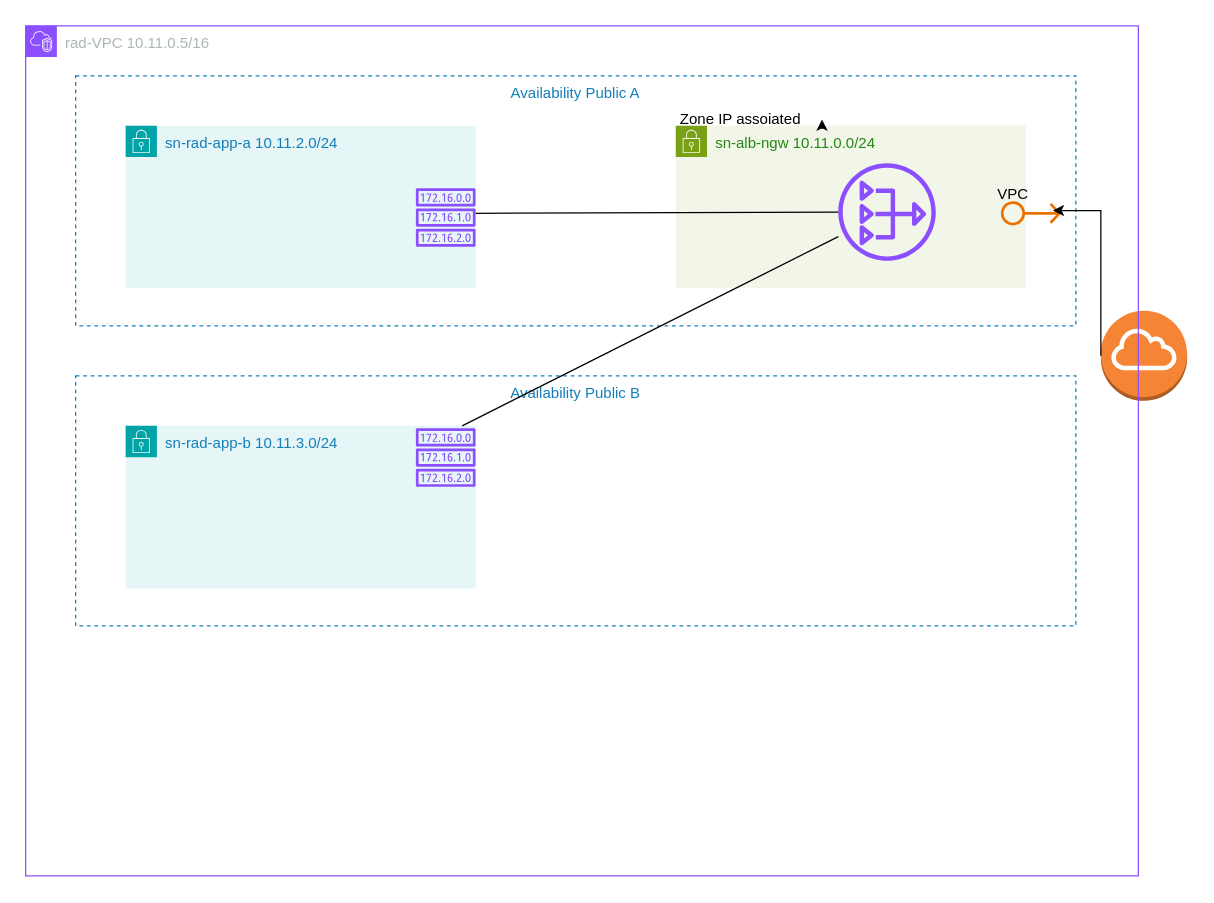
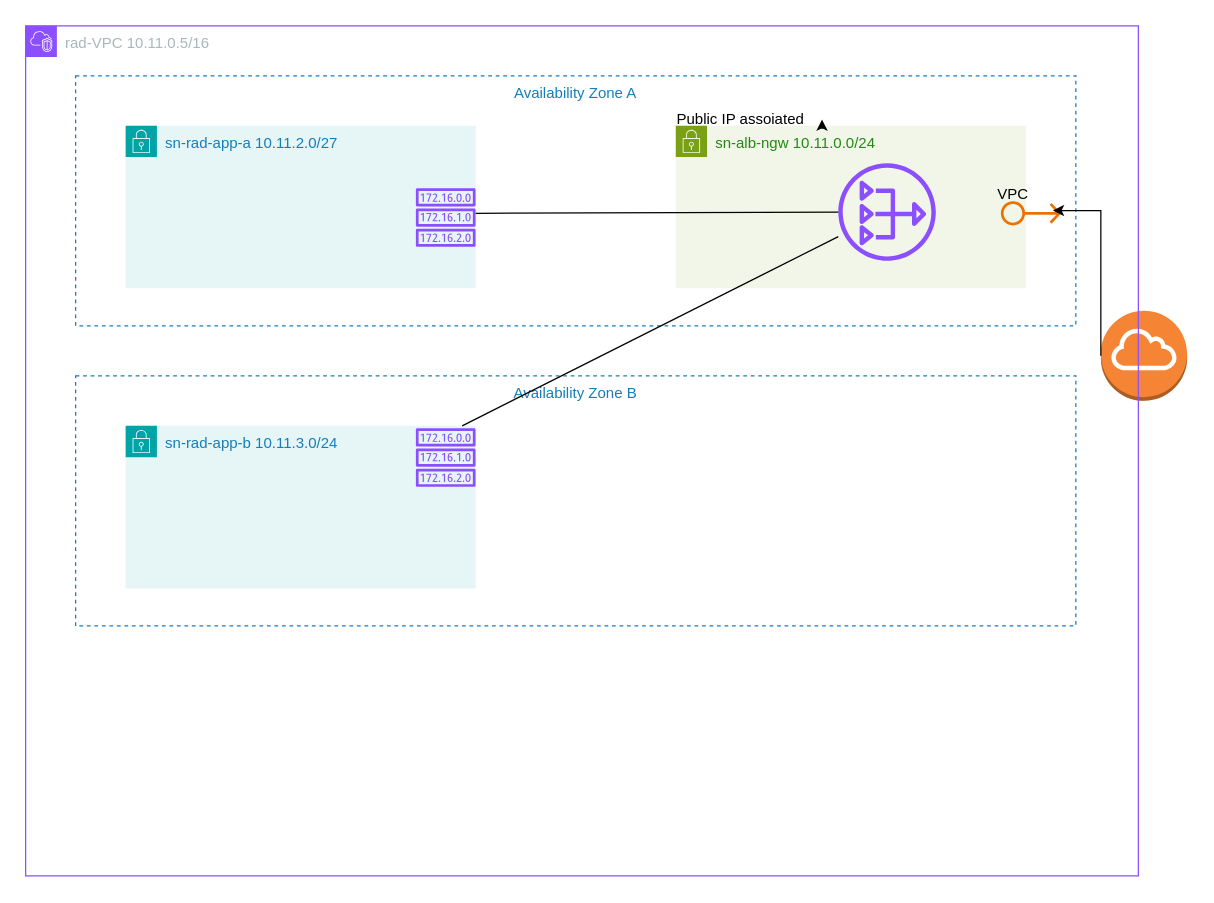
node "Availability Public A": label "Availability Public A" -> "Availability Zone A"
node "Zone IP assoiated": label "Zone IP assoiated" -> "Public IP assoiated"
node "sn-rad-app-a 10.11.2.0/24": label "sn-rad-app-a 10.11.2.0/24" -> "sn-rad-app-a 10.11.2.0/27"
node "Availability Public B": label "Availability Public B" -> "Availability Zone B"
